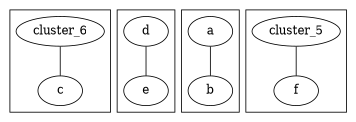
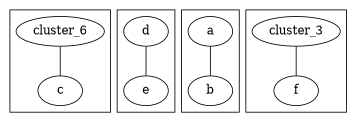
node "cluster_5": label "cluster_5" -> "cluster_3"
